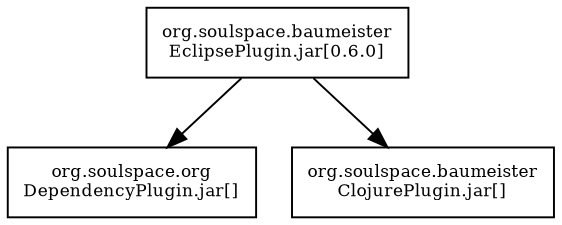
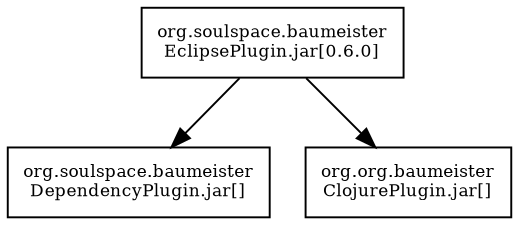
node "org.soulspace.org DependencyPlugin.jar[]": label "org.soulspace.org DependencyPlugin.jar[]" -> "org.soulspace.baumeister DependencyPlugin.jar[]"
node "org.soulspace.baumeister ClojurePlugin.jar[]": label "org.soulspace.baumeister ClojurePlugin.jar[]" -> "org.org.baumeister ClojurePlugin.jar[]"
